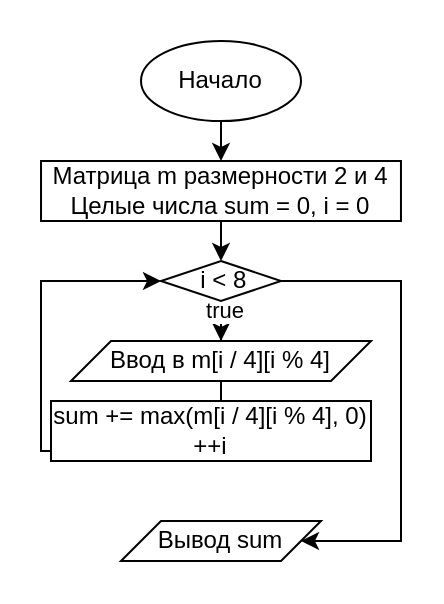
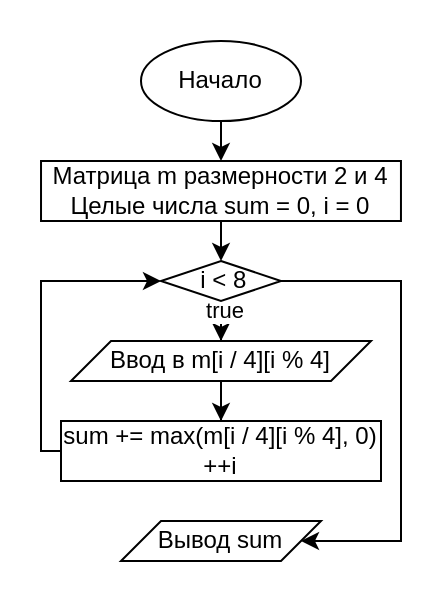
node "sum += max(m[i / 4][i % 4], 0) ++i": moved (211, 431) -> (221, 451)
